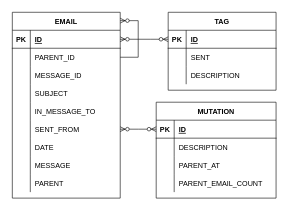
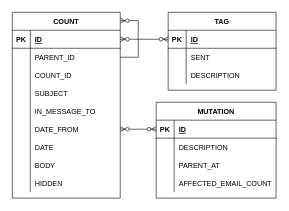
node "EMAIL": label "EMAIL" -> "COUNT"
node "MESSAGE_ID": label "MESSAGE_ID" -> "COUNT_ID"
node "SENT_FROM": label "SENT_FROM" -> "DATE_FROM"
node "MESSAGE": label "MESSAGE" -> "BODY"
node "PARENT": label "PARENT" -> "HIDDEN"
node "PARENT_EMAIL_COUNT": label "PARENT_EMAIL_COUNT" -> "AFFECTED_EMAIL_COUNT"
